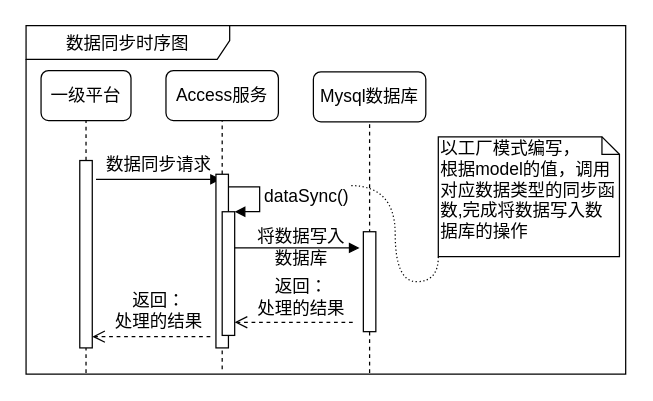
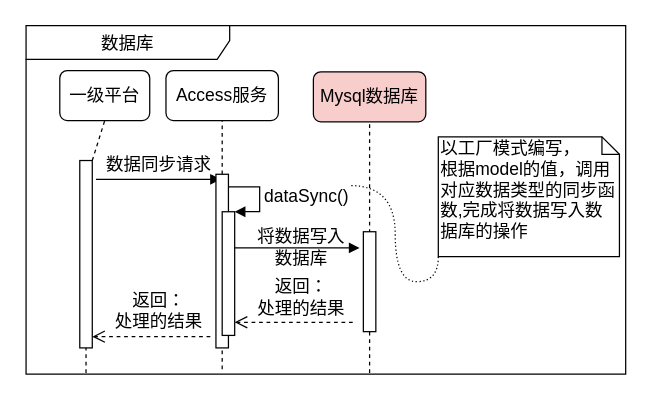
node "数据同步时序图": label "数据同步时序图" -> "数据库"
node "一级平台": moved (86, 96) -> (104, 96)
node "Mysql数据库": fillcolor #ffffff -> #f8cecc
